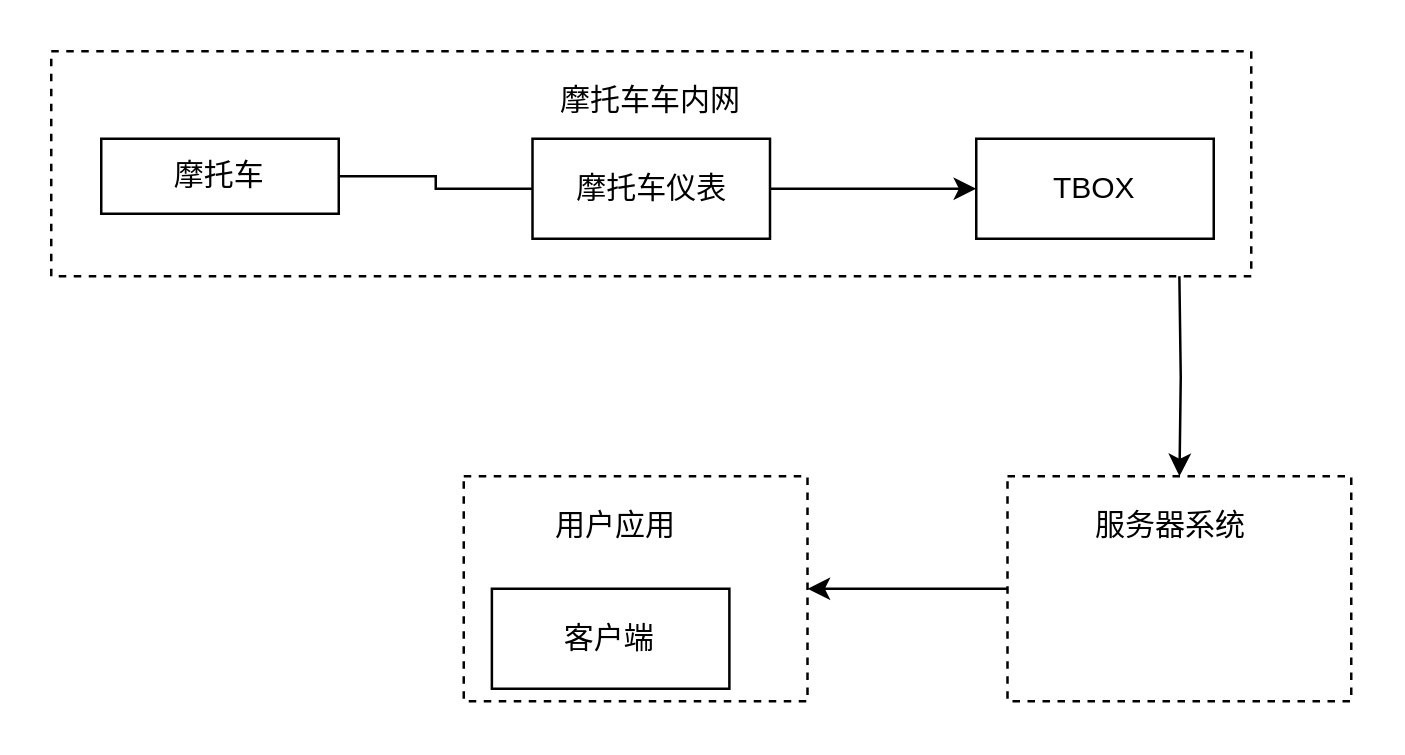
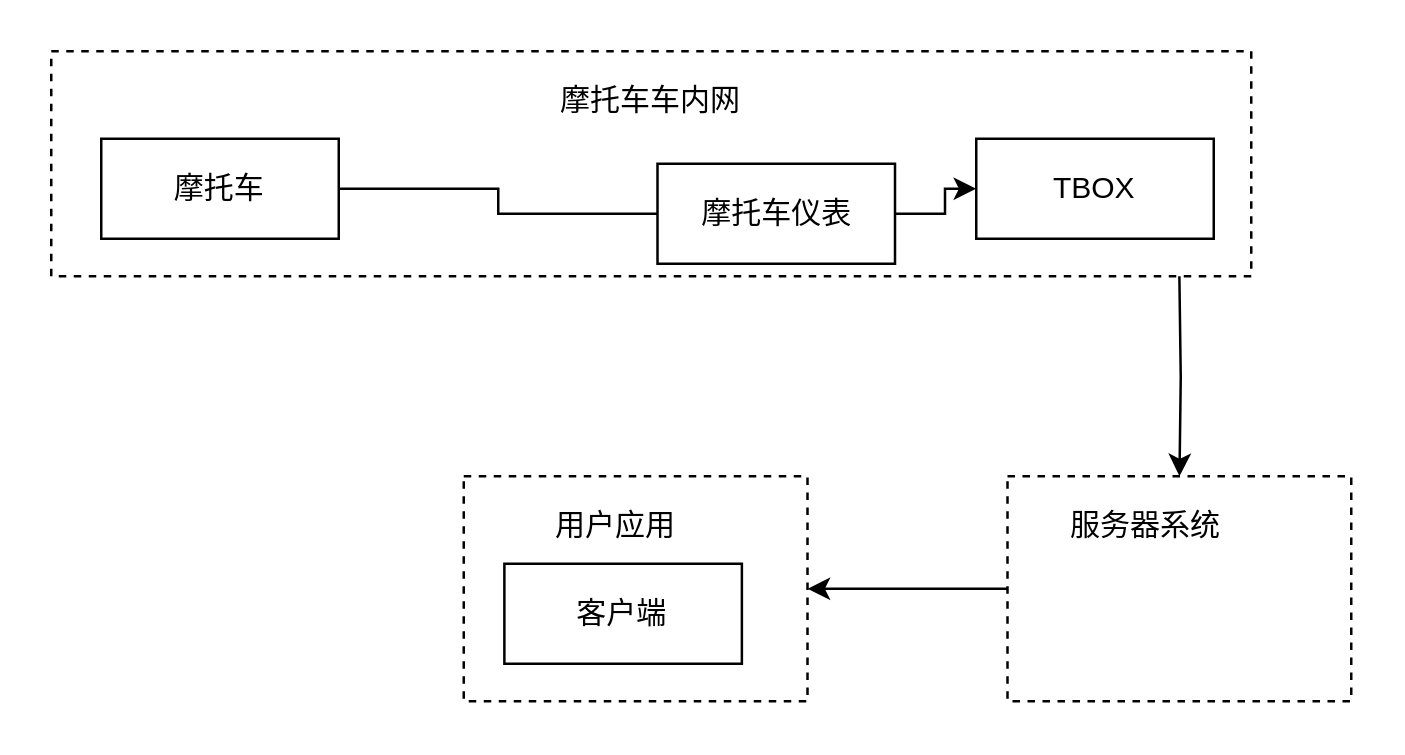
node "摩托车": size 238x75 -> 238x100
node "摩托车仪表": moved (651, 189) -> (776, 214)
node "服务器系统": moved (1170, 526) -> (1145, 526)
node "客户端": moved (611, 639) -> (623, 614)
